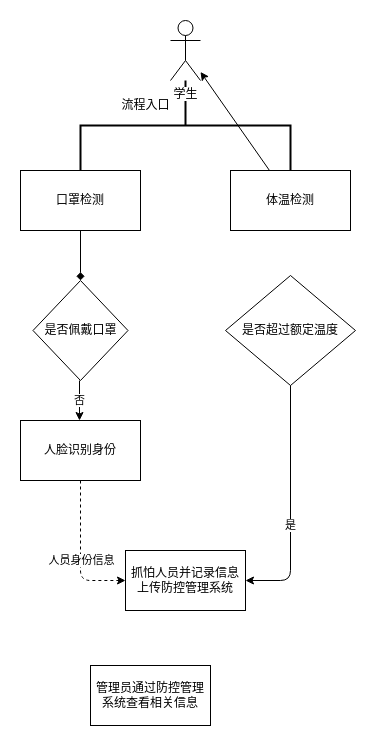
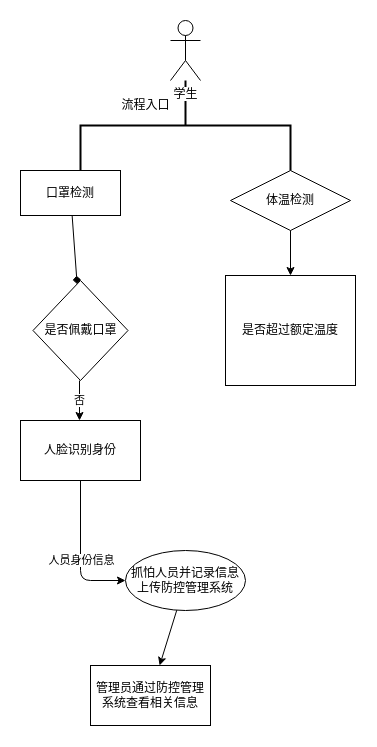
edge "体温检测" -> "学生": now "体温检测" -> "是否超过额定温度"
node "口罩检测": size 120x60 -> 100x45
node "体温检测": shape rectangle -> diamond
node "是否超过额定温度": shape diamond -> rectangle
edge "是否超过额定温度" -> "抓怕人员并记录信息上传防控管理系统": removed, label "是"
edge "人脸识别身份" -> "抓怕人员并记录信息上传防控管理系统": style dashed -> solid
node "抓怕人员并记录信息上传防控管理系统": shape rectangle -> ellipse
edge "抓怕人员并记录信息上传防控管理系统" -> "管理员通过防控管理系统查看相关信息": added
